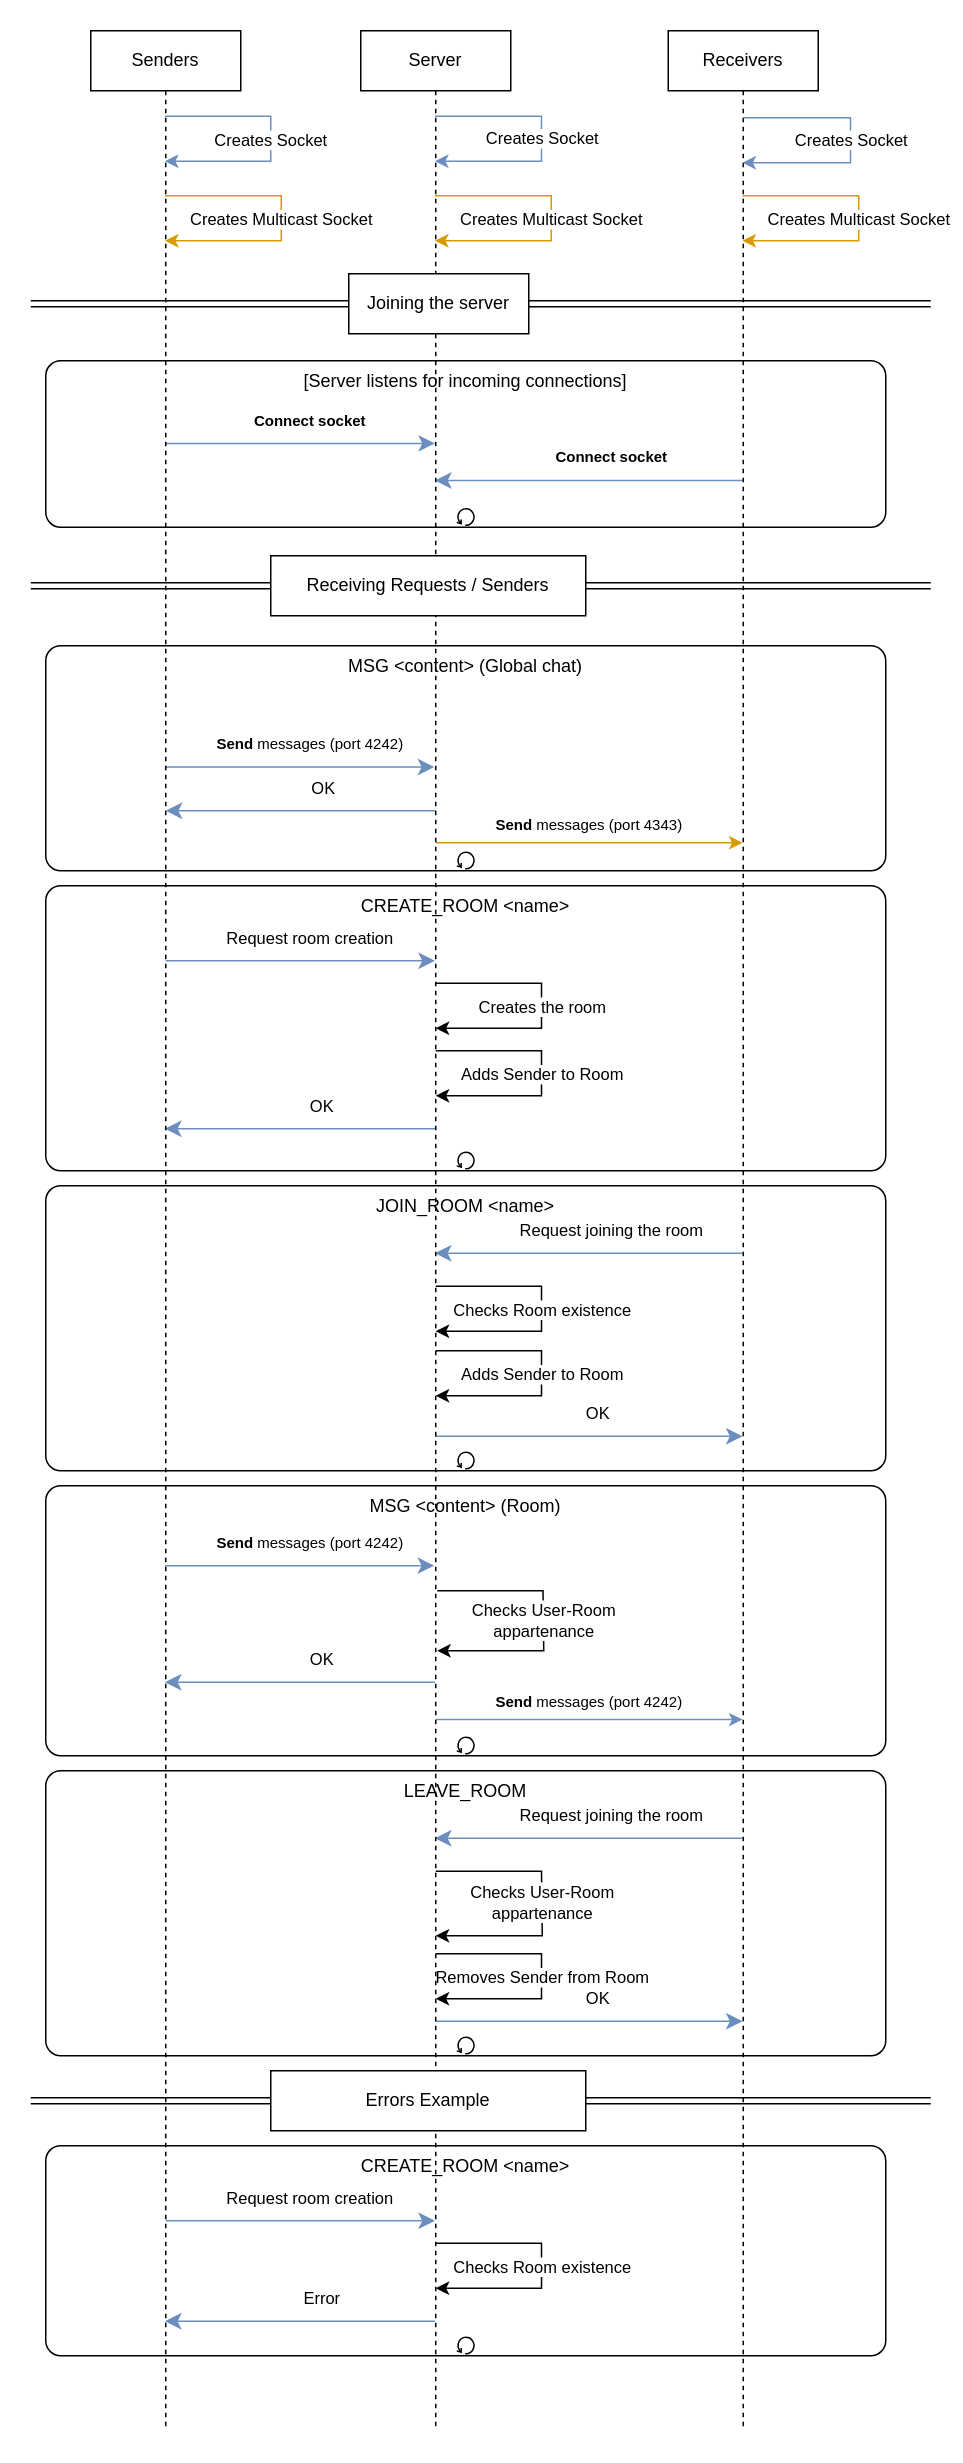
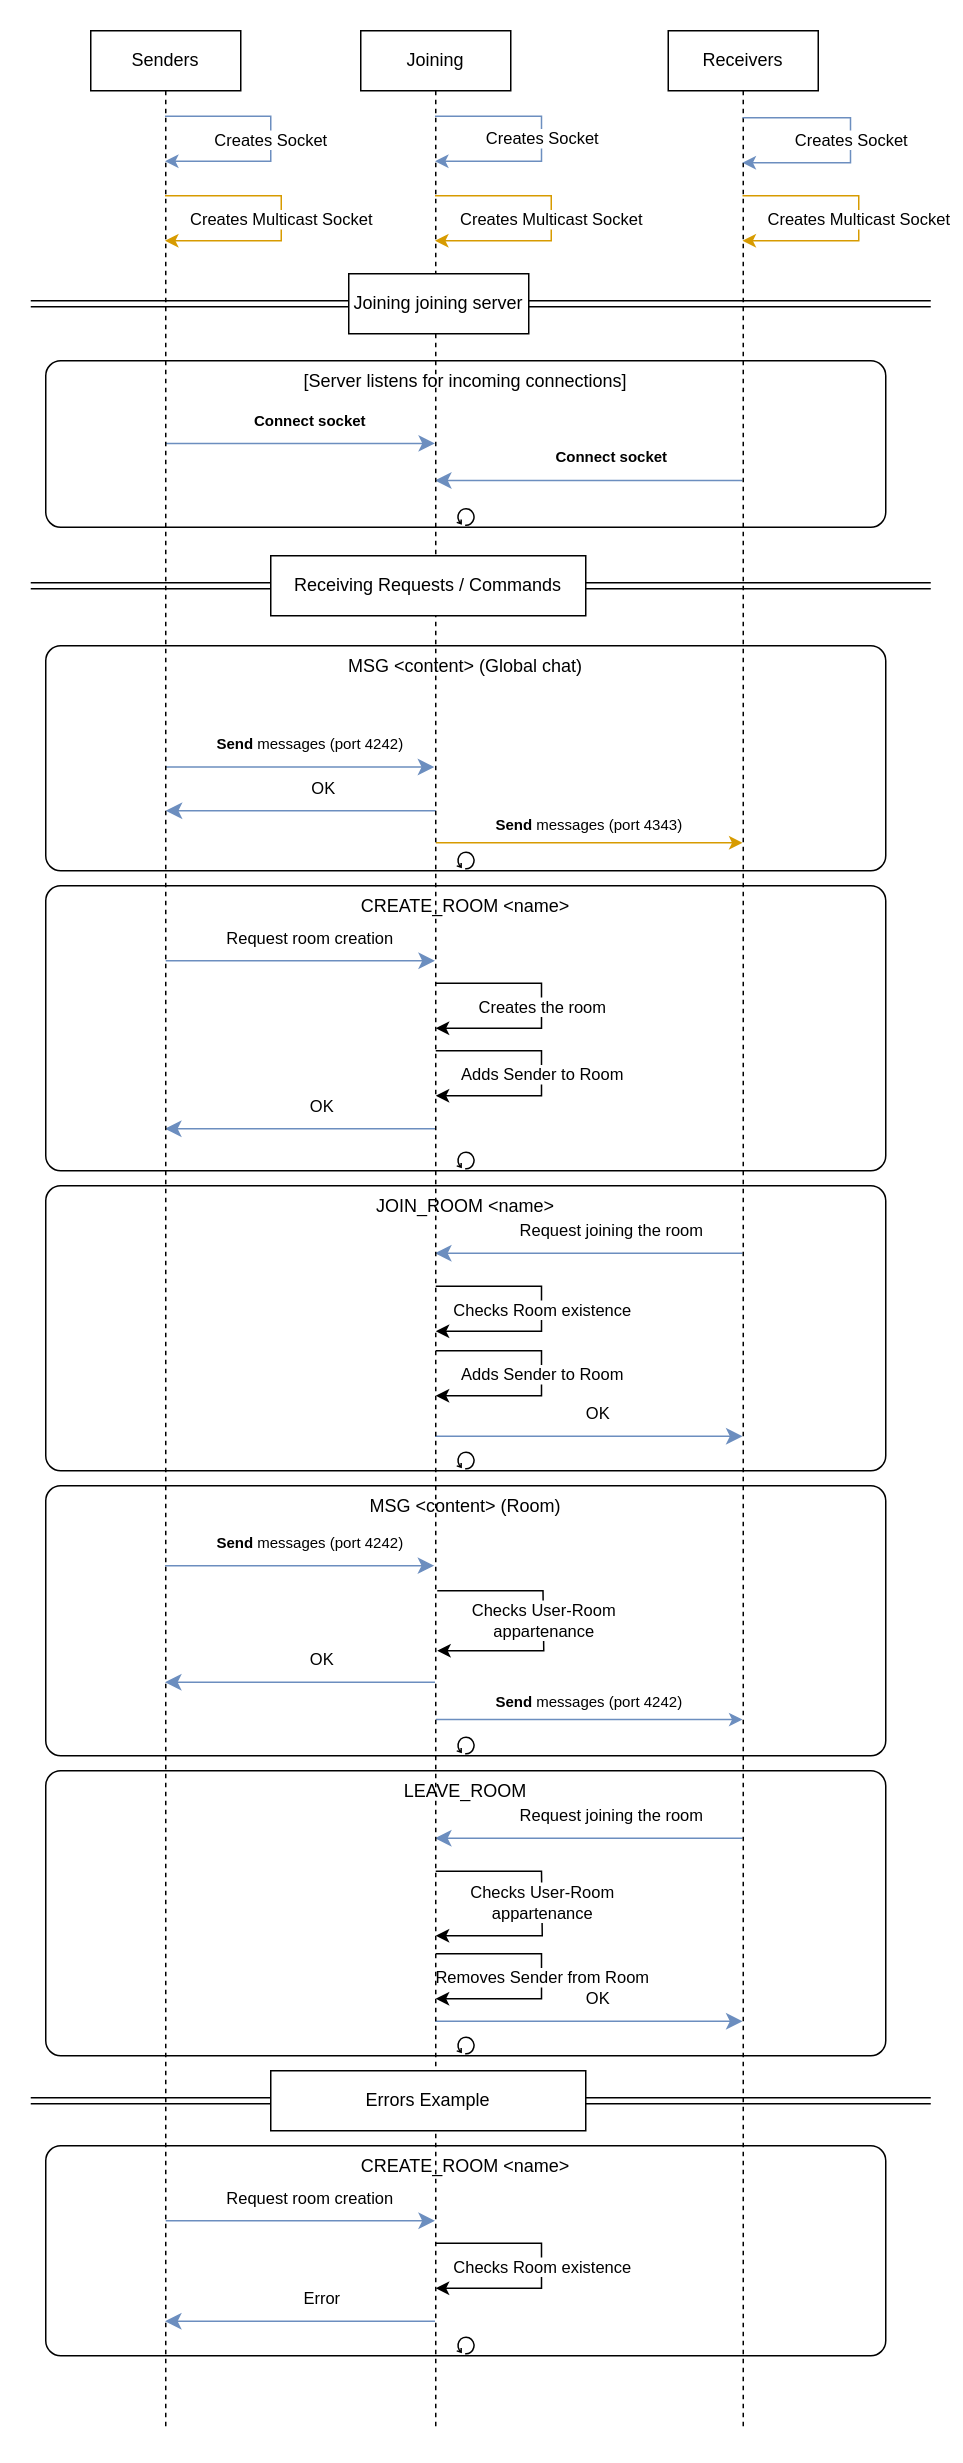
node "Server": label "Server" -> "Joining"
node "Joining the server": label "Joining the server" -> "Joining joining server"
node "Receiving Requests / Senders": label "Receiving Requests / Senders" -> "Receiving Requests / Commands"
